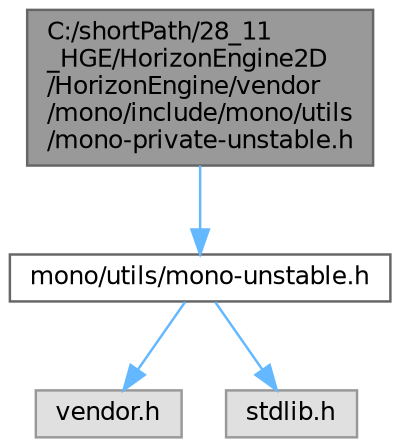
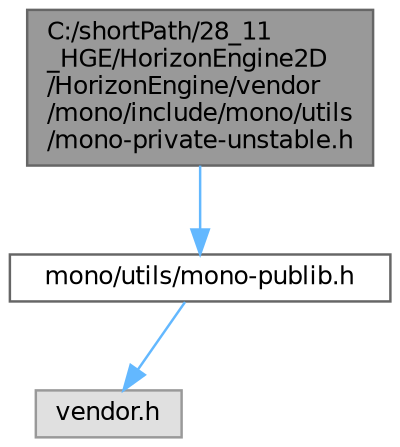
node "mono/utils/mono-unstable.h": label "mono/utils/mono-unstable.h" -> "mono/utils/mono-publib.h"
node "stdlib.h": removed
